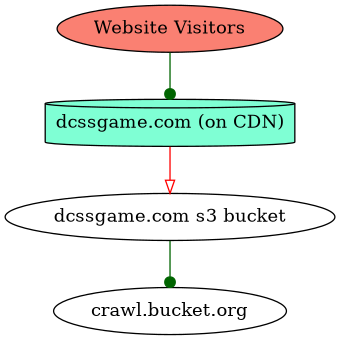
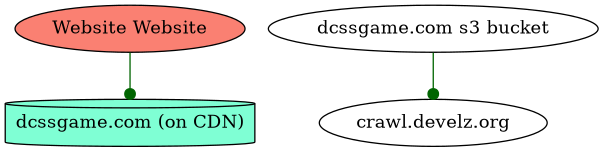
node "Website Visitors": label "Website Visitors" -> "Website Website"
edge "dcssgame.com (on CDN)" -> "dcssgame.com s3 bucket": removed
node "crawl.bucket.org": label "crawl.bucket.org" -> "crawl.develz.org"
